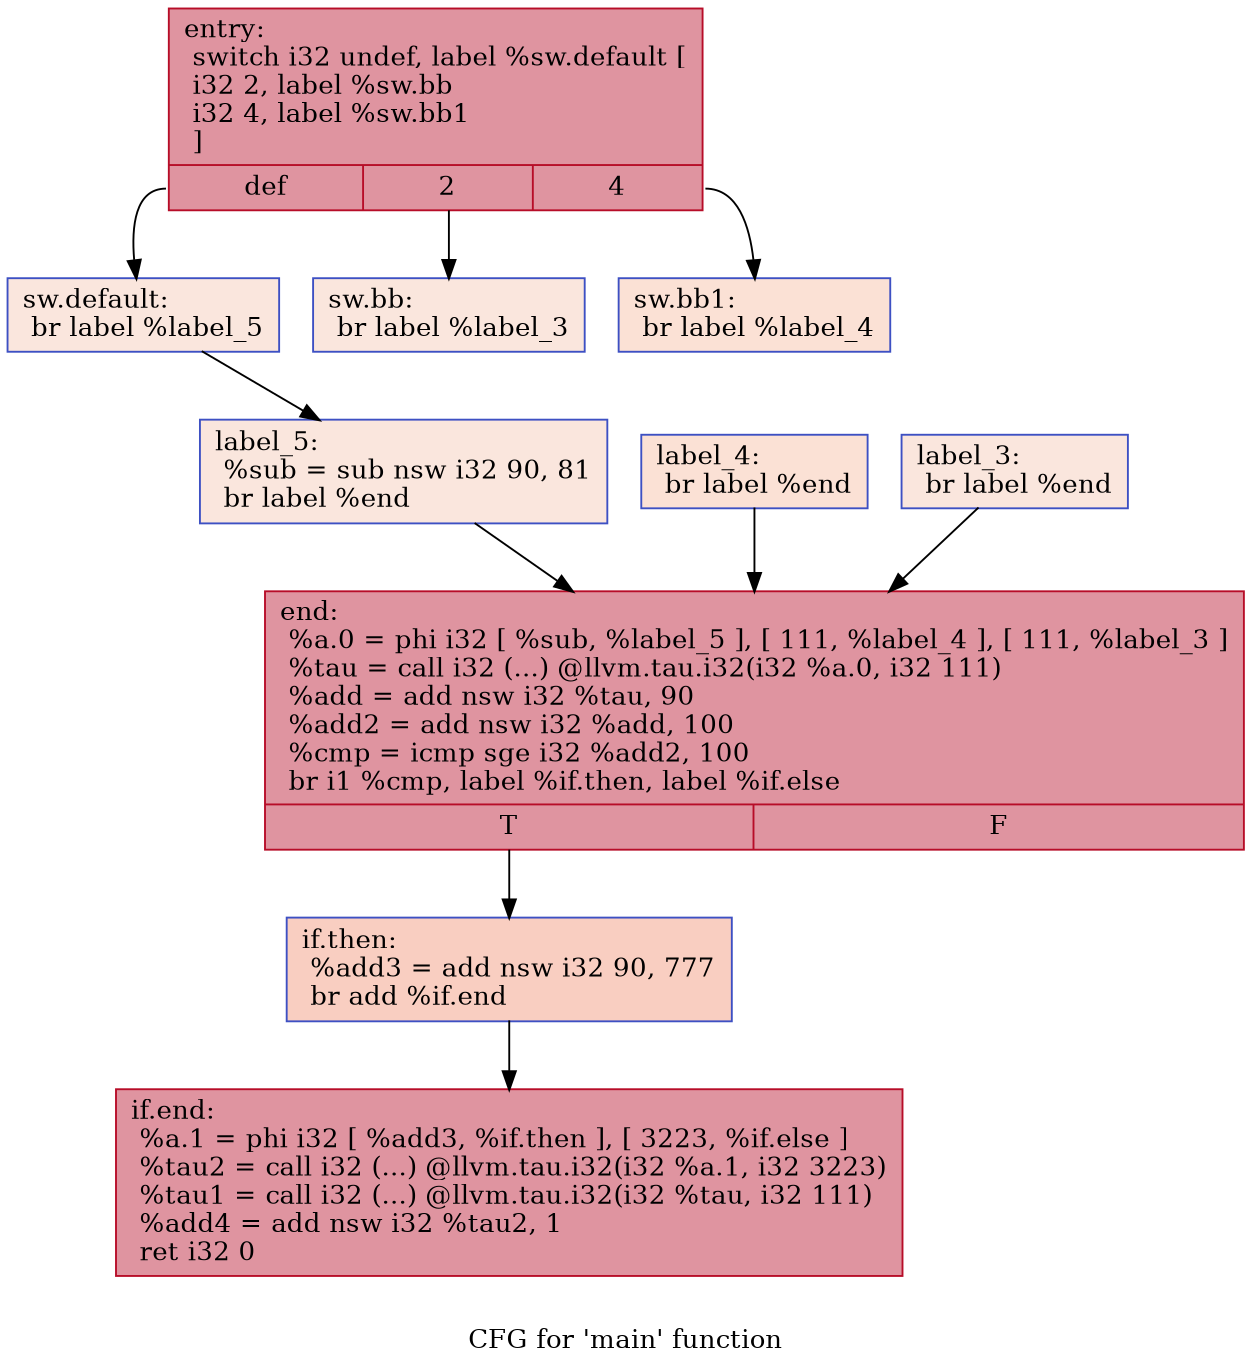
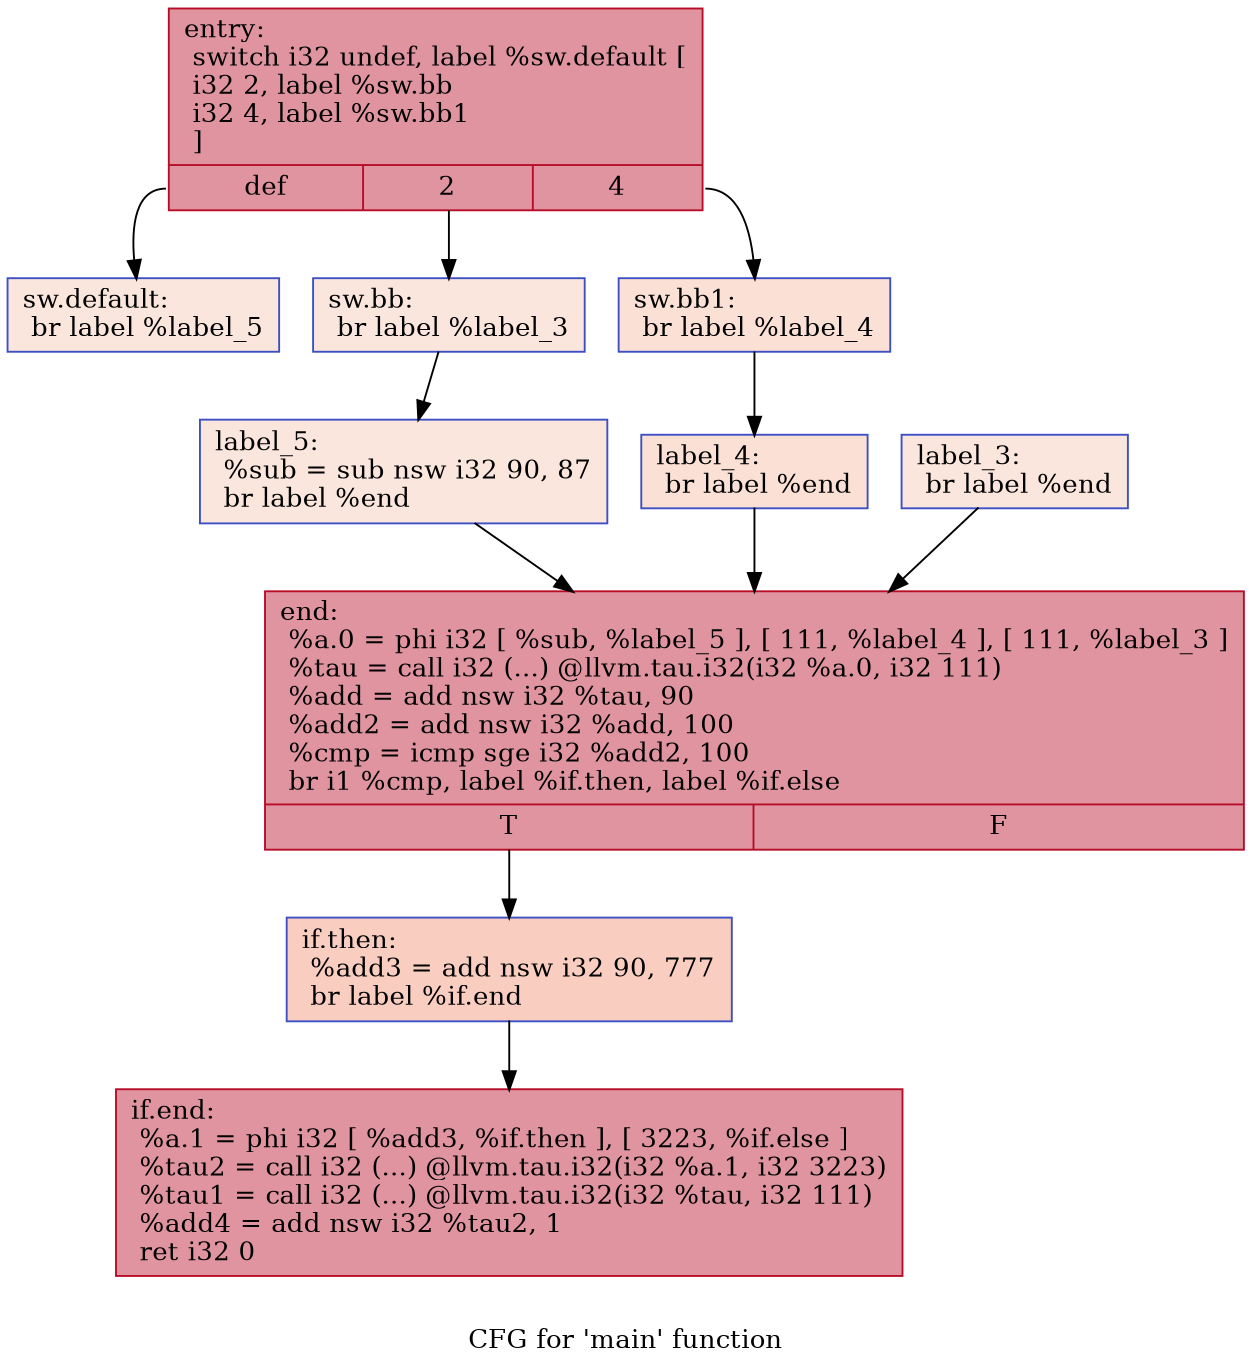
edge "sw.default:" -> "label_5:": now "sw.bb:" -> "label_5:"
edge "sw.bb1:" -> "label_4:": added
node "label_5:": text "%sub = sub nsw i32 90, 81" -> "%sub = sub nsw i32 90, 87"
node "if.then:": text "br add %if.end" -> "br label %if.end"
